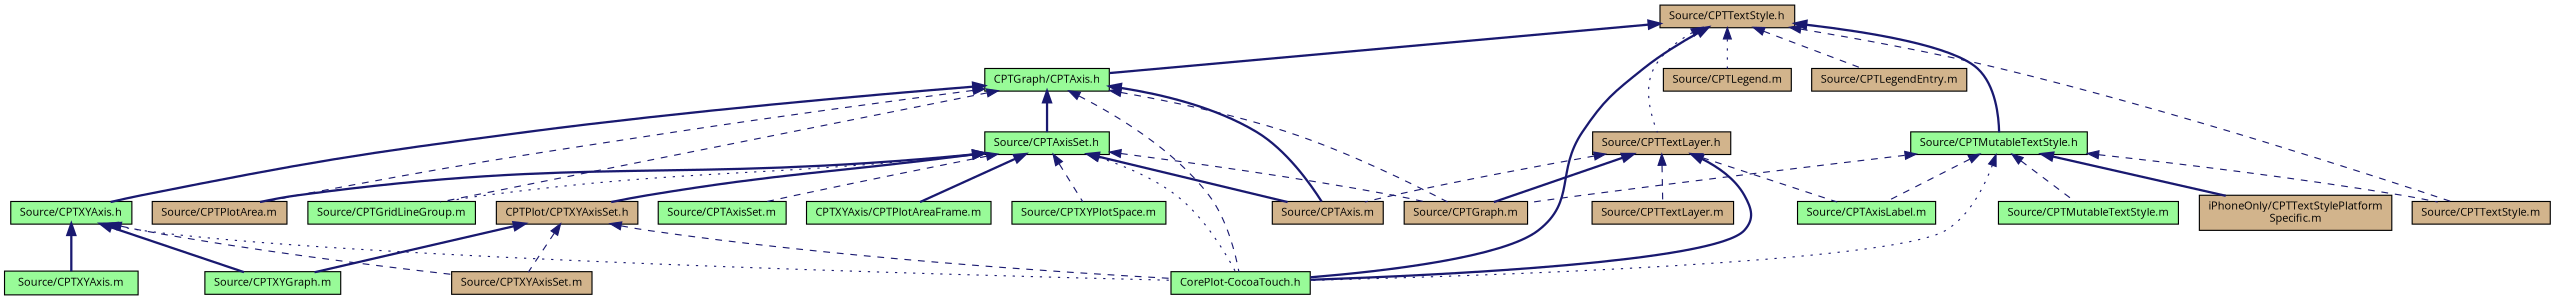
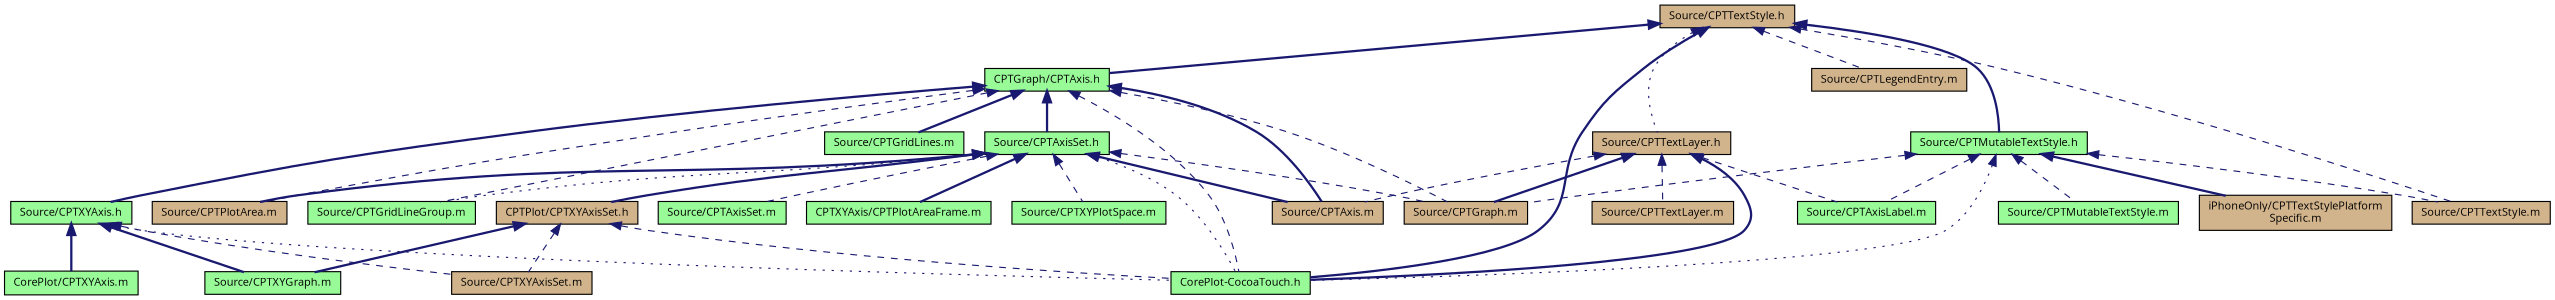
node "Source/CPTLegend.m": removed
node "Source/CPTGridLines.m": added
node "Source/CPTXYAxis.m": label "Source/CPTXYAxis.m" -> "CorePlot/CPTXYAxis.m"
